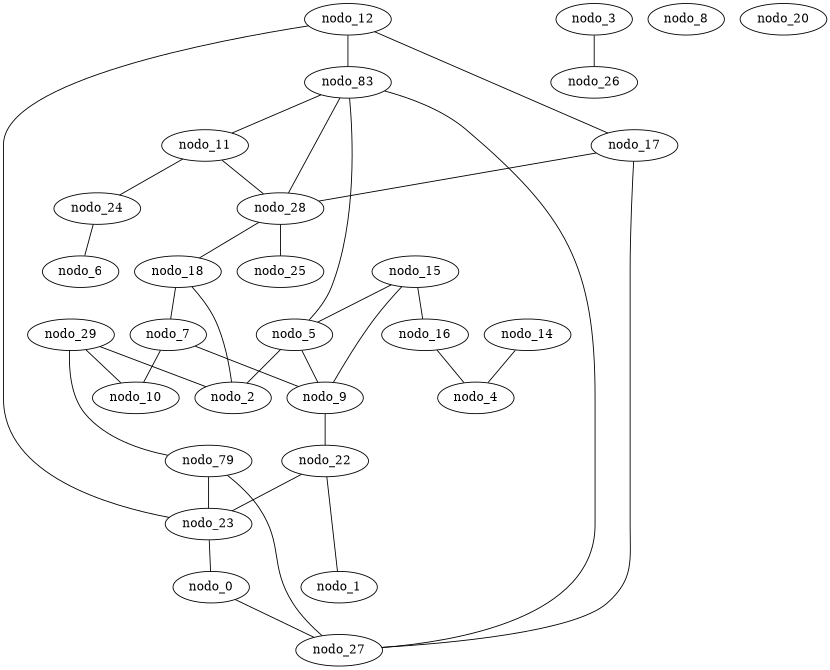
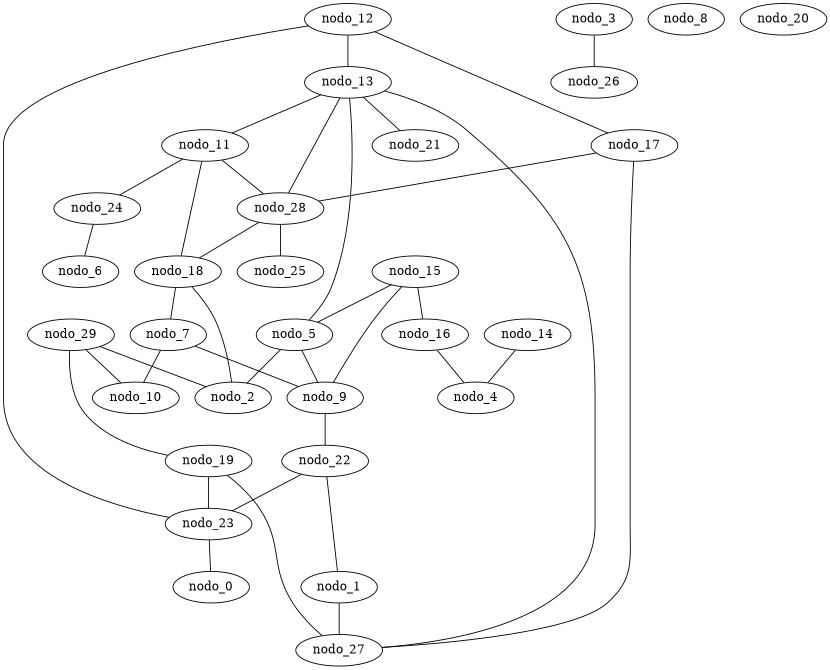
node "nodo_83": label "nodo_83" -> "nodo_13"
node "nodo_21": added
edge "nodo_11" -- "nodo_18": added
node "nodo_79": label "nodo_79" -> "nodo_19"
edge "nodo_0" -- "nodo_27": now "nodo_1" -- "nodo_27"
